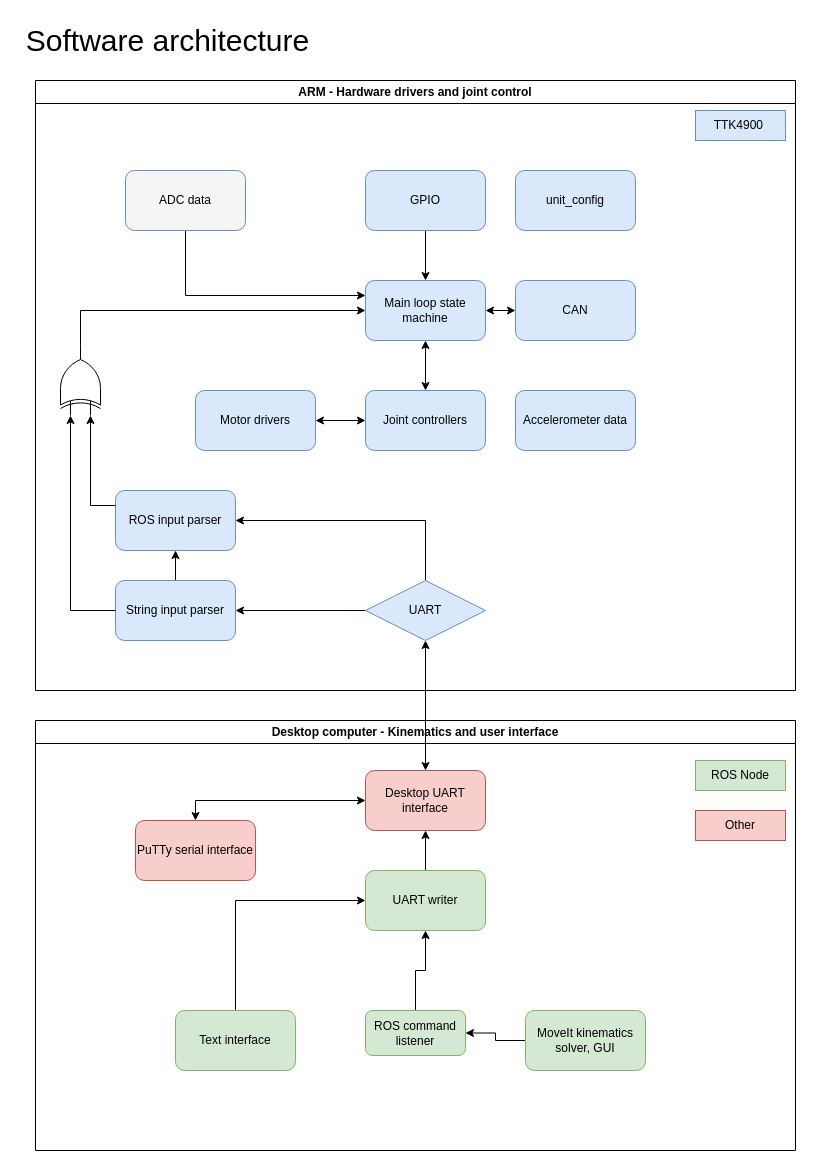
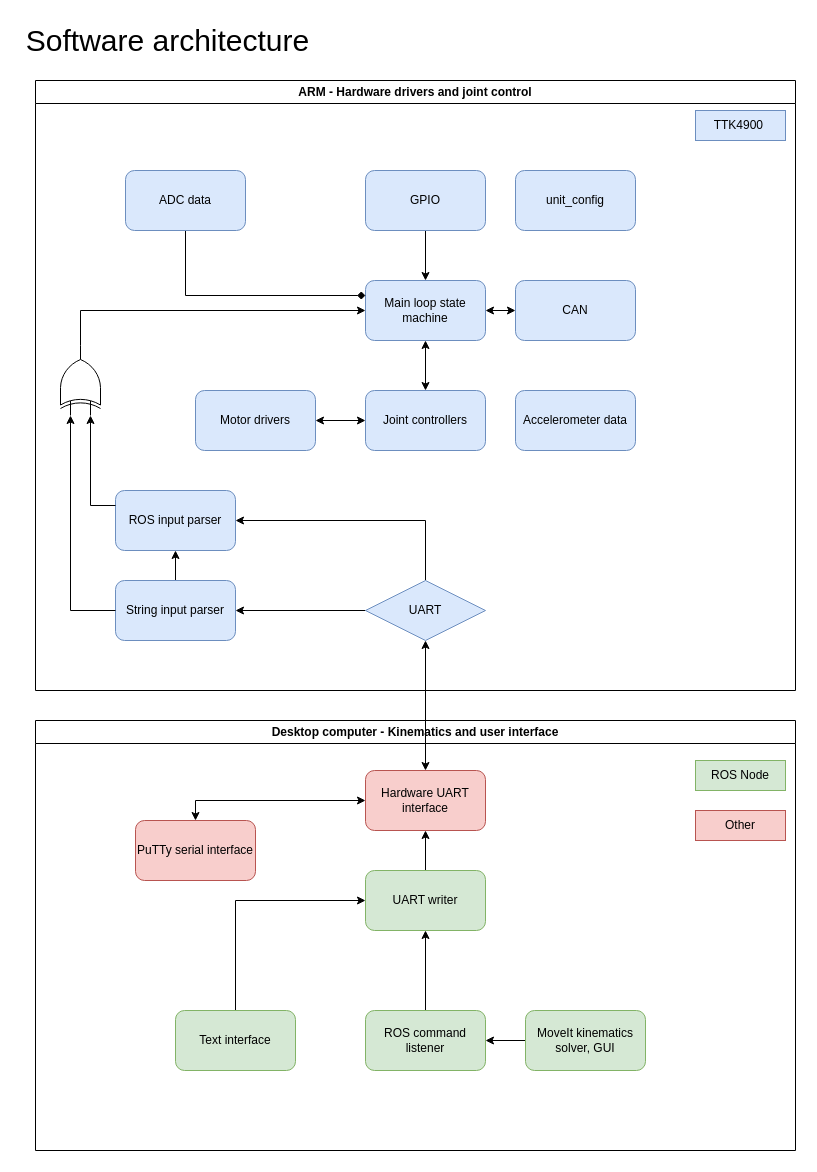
node "ADC data": fillcolor #f5f5f5 -> #dae8fc
edge "ADC data" -> "Main loop state machine": arrowhead classic -> diamond
node "Desktop UART interface": label "Desktop UART interface" -> "Hardware UART interface"
node "ROS command listener": size 100x45 -> 120x60
